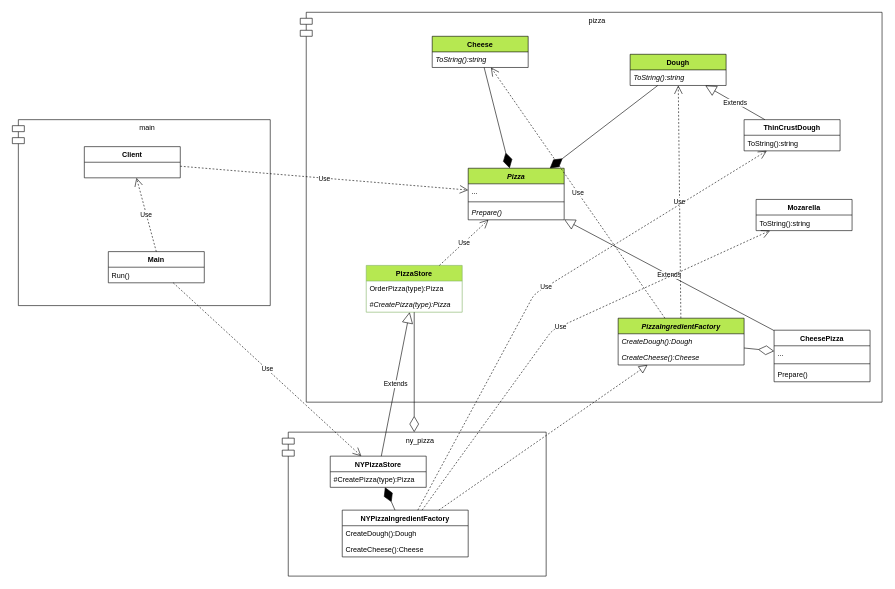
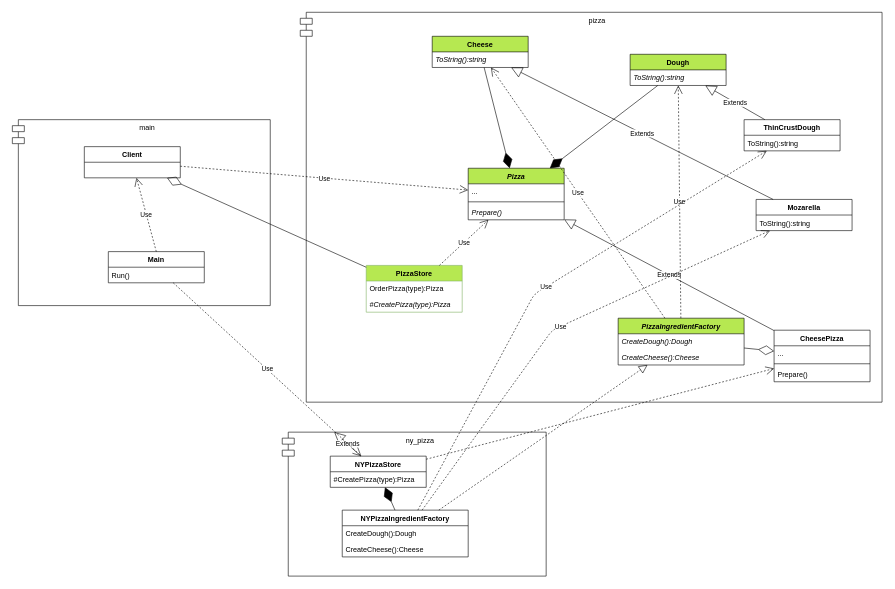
edge "Mozarella" -> "Cheese": added, label "Extends"
edge "PizzaStore" -> "ny_pizza": now "PizzaStore" -> "Client"
edge "NYPizzaStore" -> "CheesePizza": added
edge "NYPizzaStore" -> "PizzaStore": now "NYPizzaStore" -> "ny_pizza"
